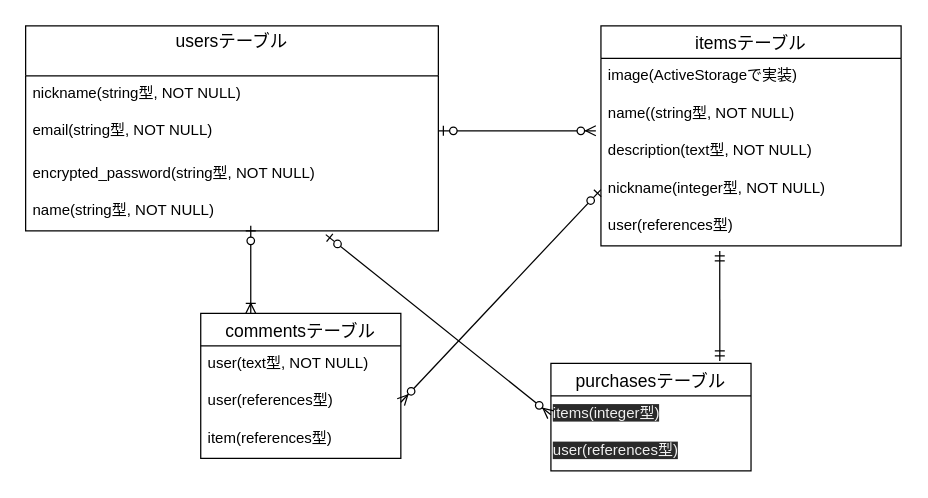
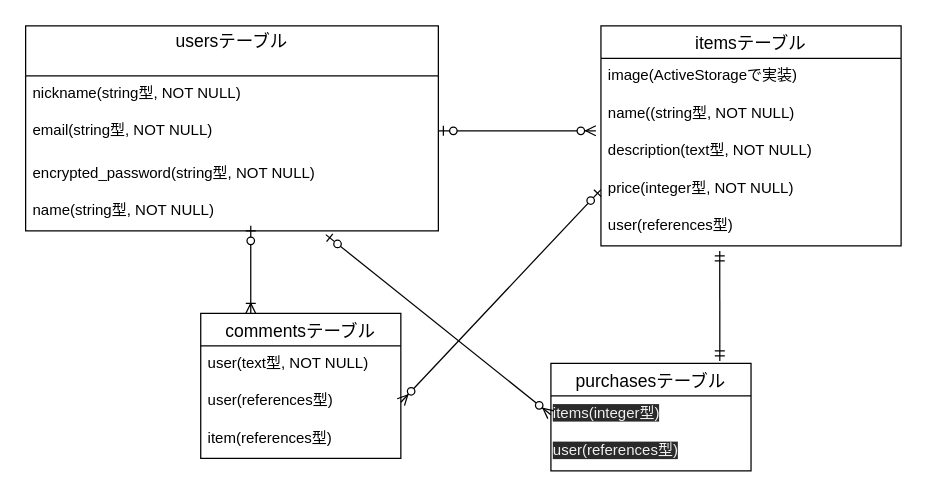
node "nickname(integer型, NOT NULL)": label "nickname(integer型, NOT NULL)" -> "price(integer型, NOT NULL)"
